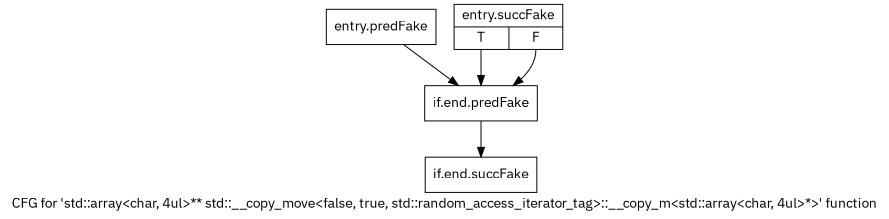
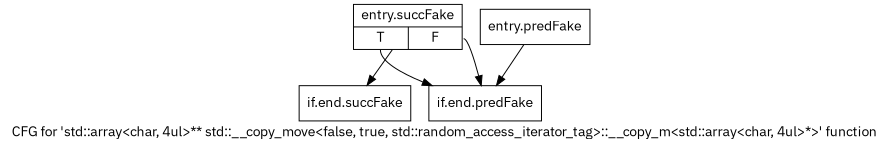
edge "if.end.predFake" -> "if.end.succFake": now "entry.succFake" -> "if.end.succFake"
